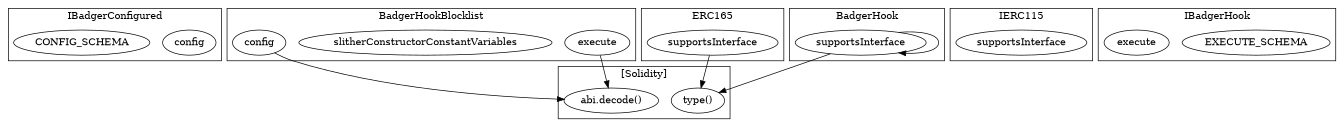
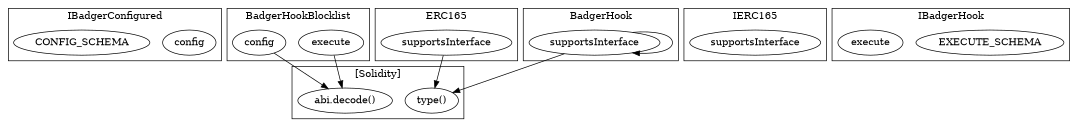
cluster "IERC115": label "IERC115" -> "IERC165"
node "slitherConstructorConstantVariables": removed
